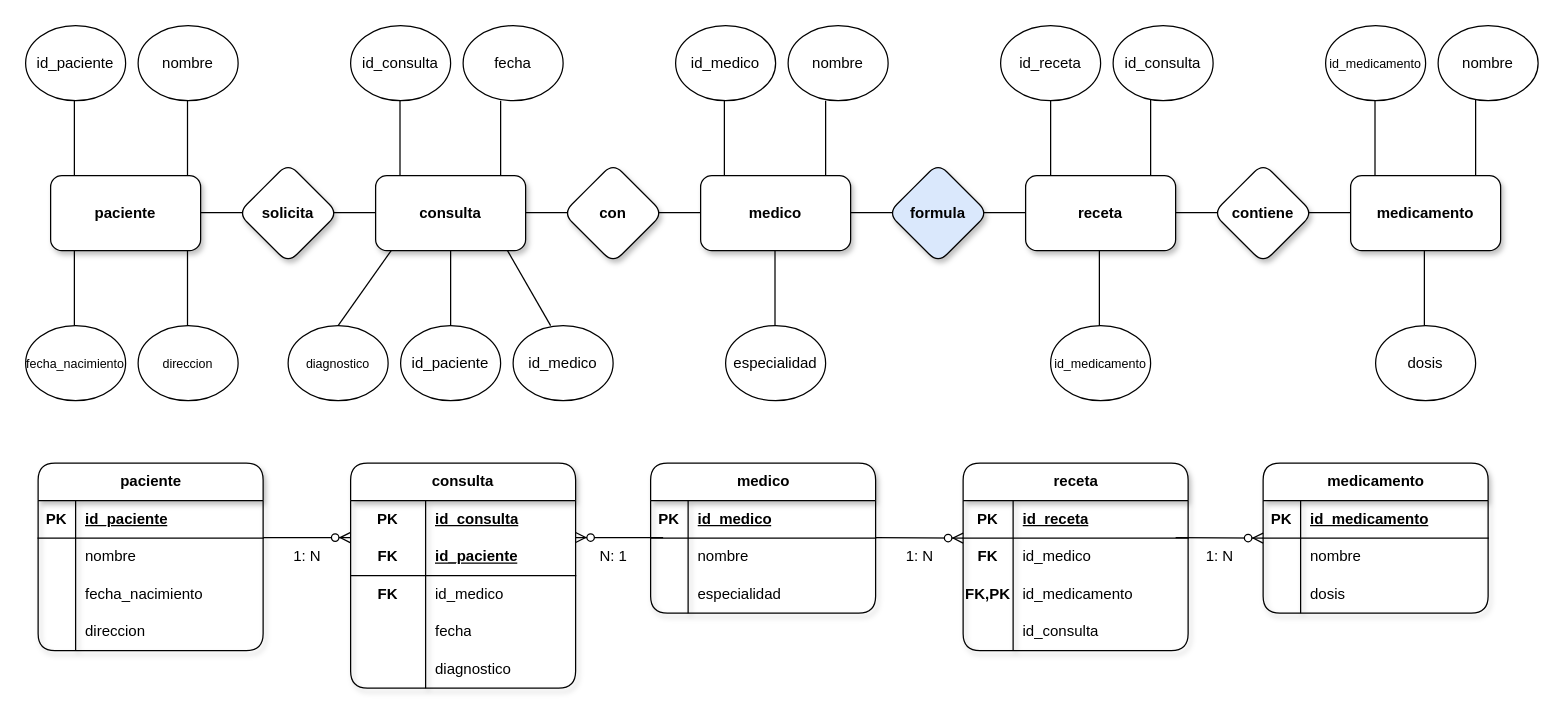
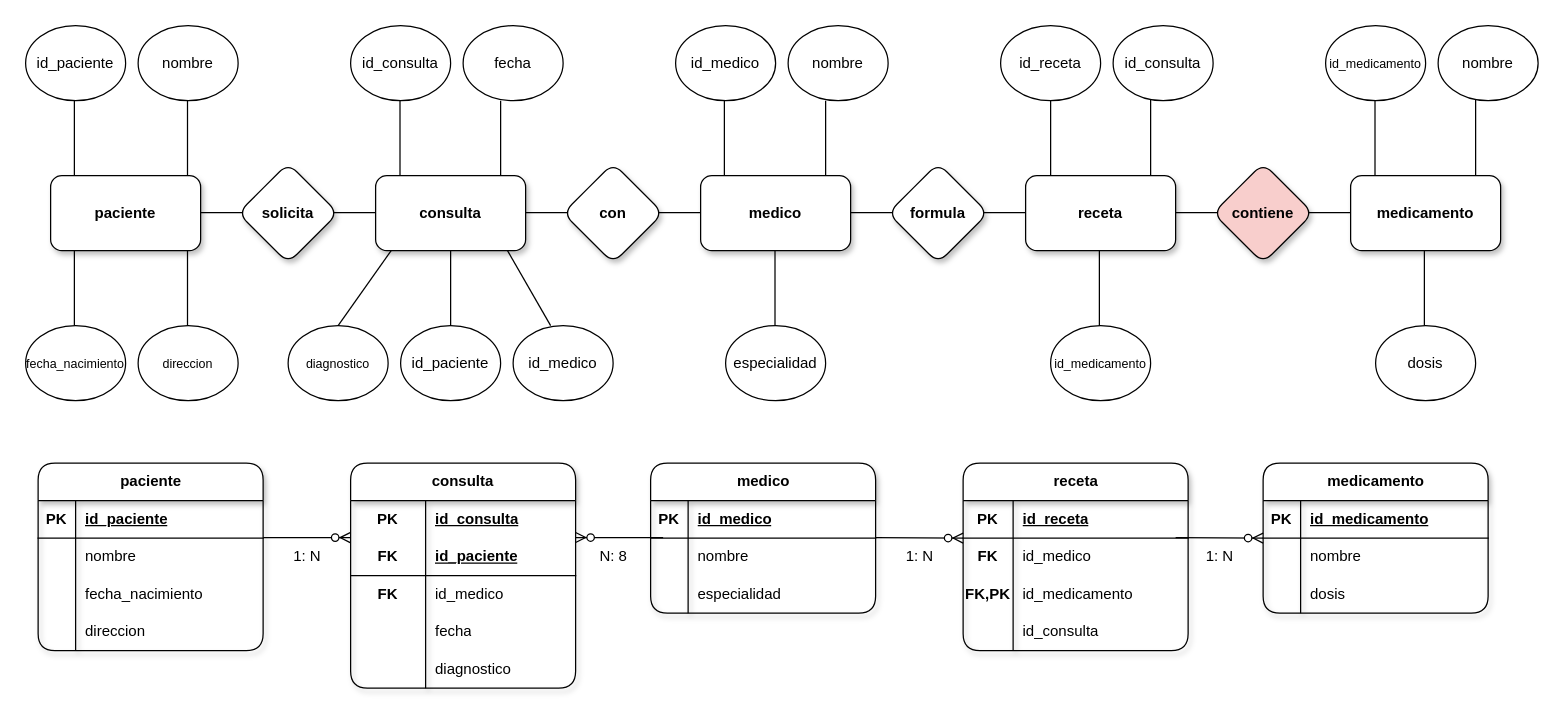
node "formula": fillcolor #dae8fc -> #ffffff
node "contiene": fillcolor #ffffff -> #f8cecc
node "N: 1": label "N: 1" -> "N: 8"
